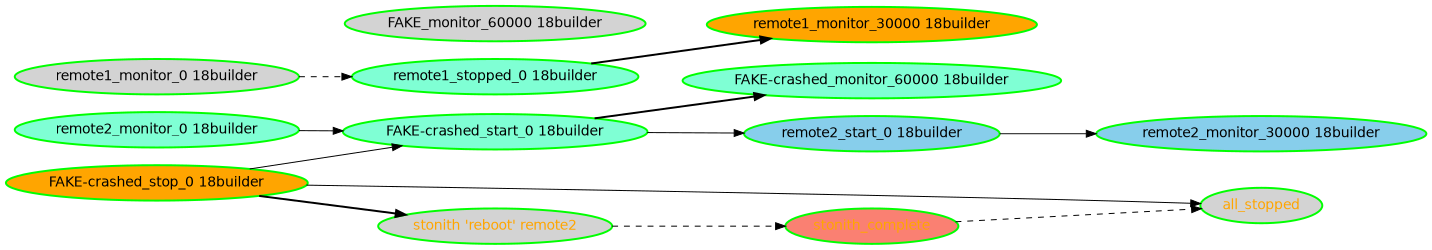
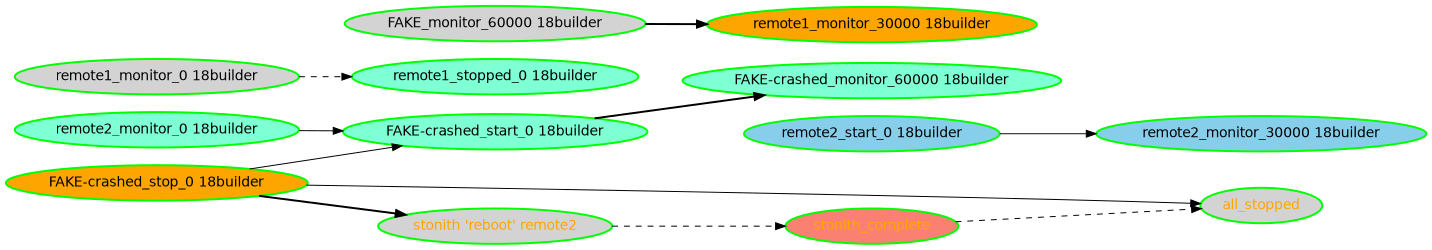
edge "remote1_stopped_0 18builder" -> "remote1_monitor_30000 18builder": now "FAKE_monitor_60000 18builder" -> "remote1_monitor_30000 18builder"
edge "FAKE-crashed_start_0 18builder" -> "remote2_start_0 18builder": removed
